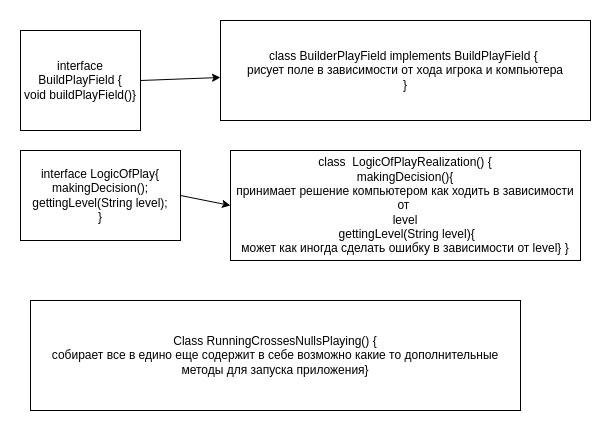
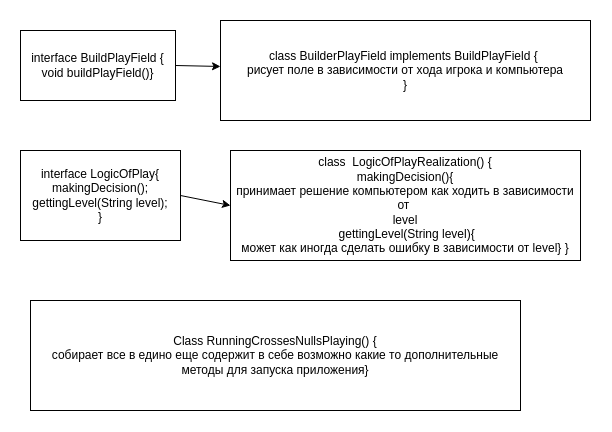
node "interface BuildPlayField { void buildPlayField()}": size 120x100 -> 155x70
